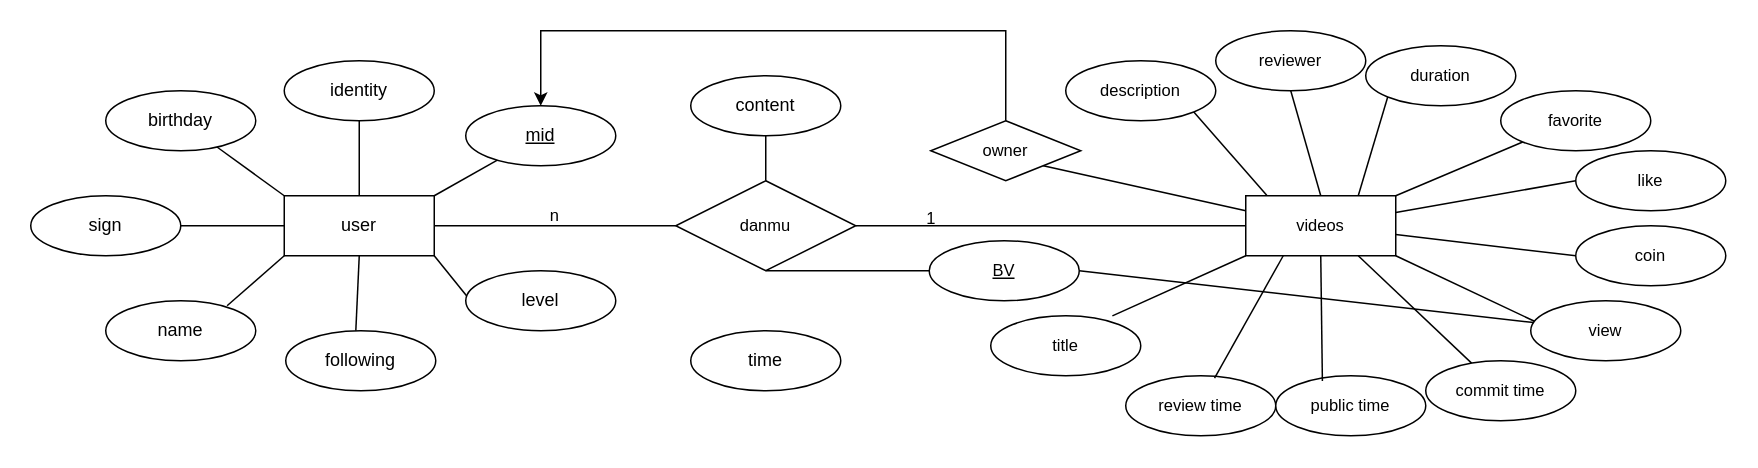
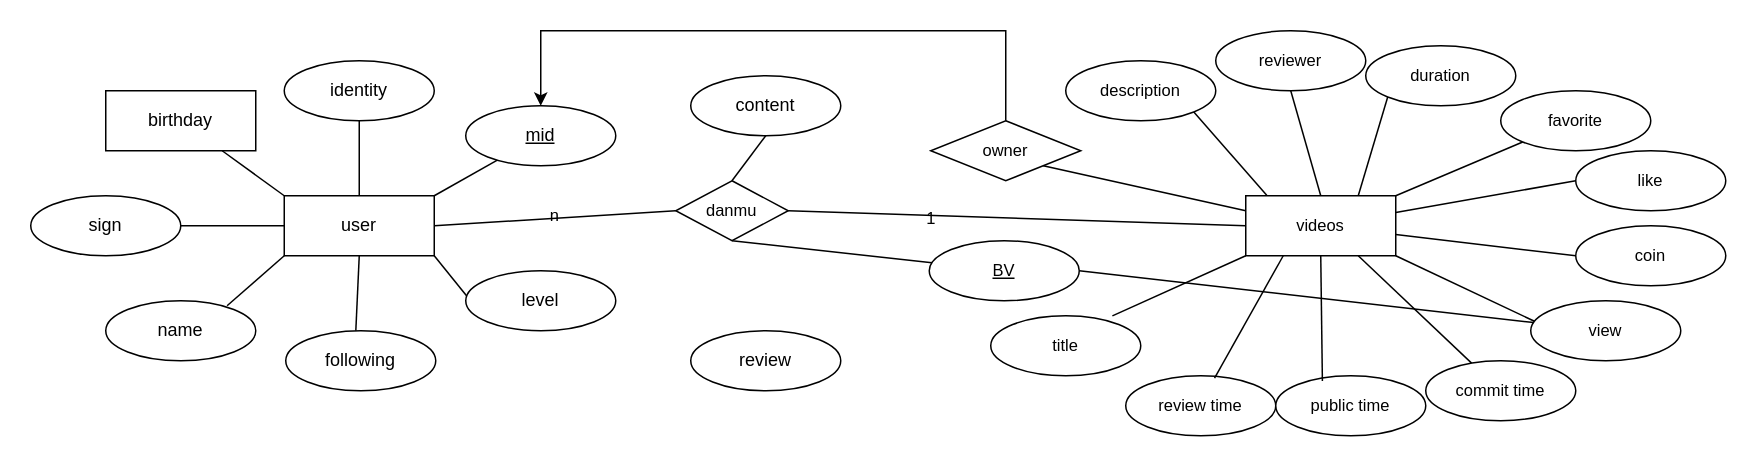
node "birthday": shape ellipse -> rectangle
node "danmu": size 180x90 -> 113x60
node "time": label "time" -> "review"
